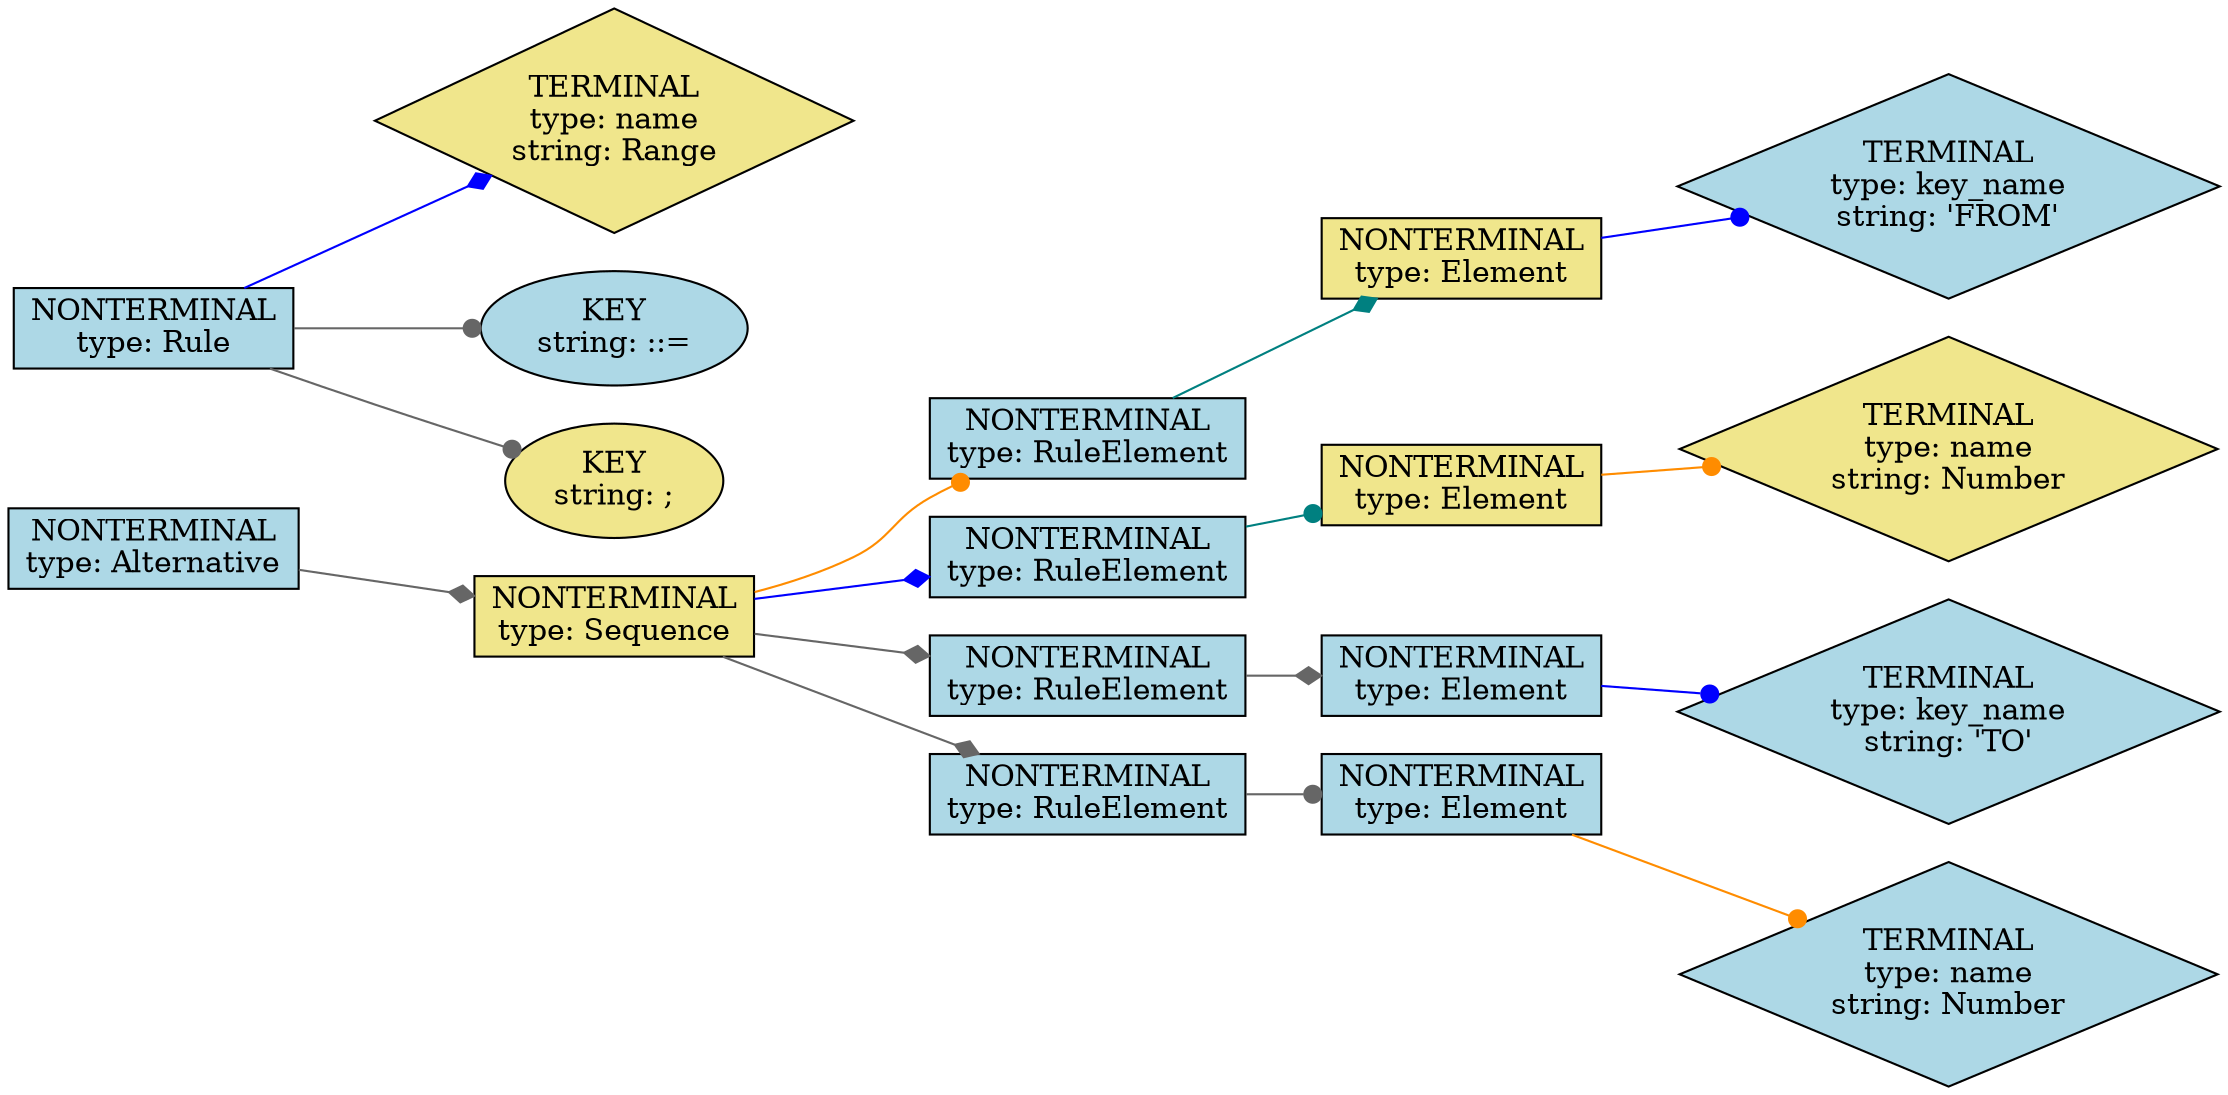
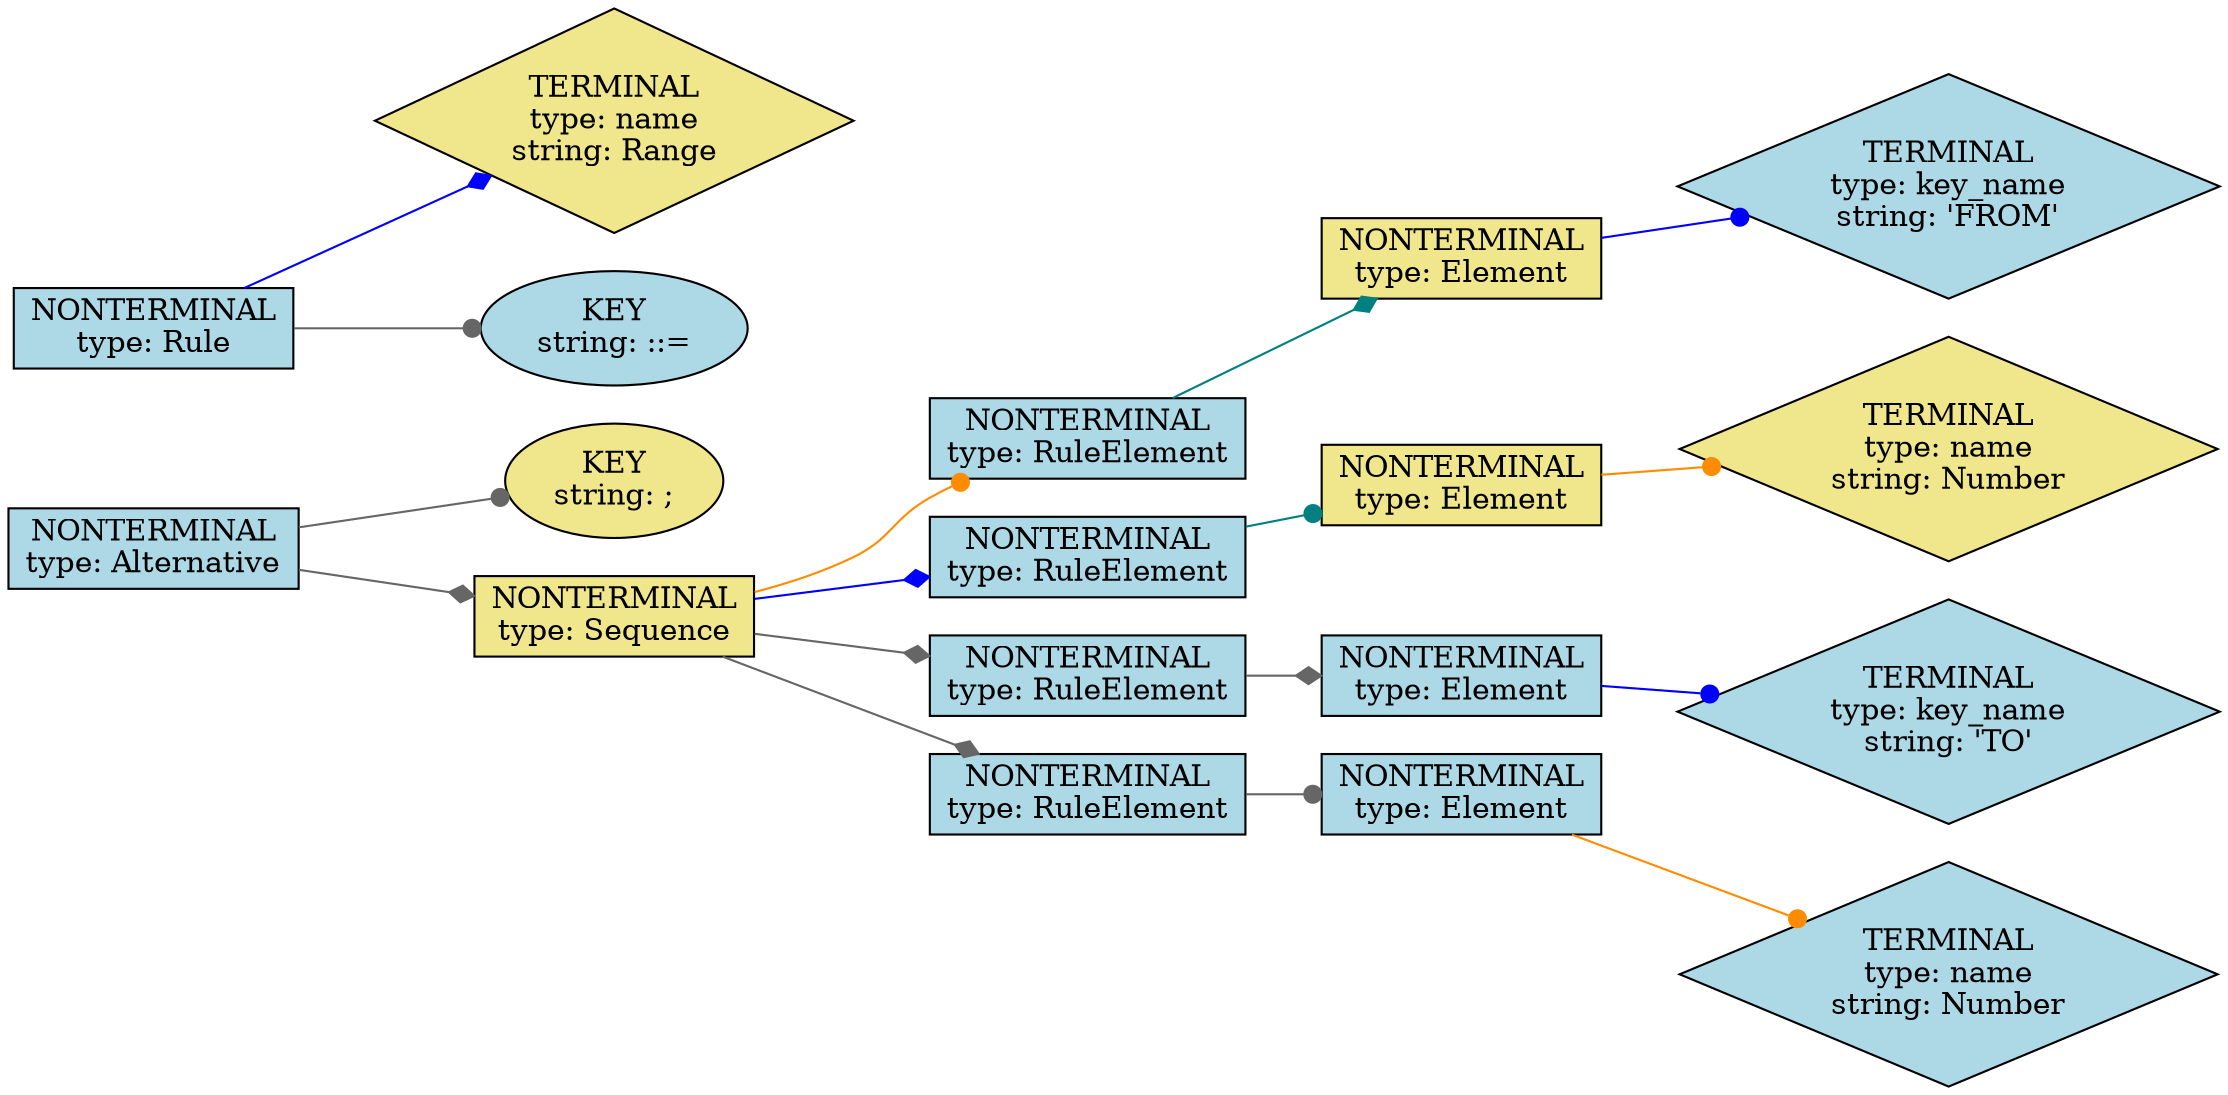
edge "NONTERMINAL type: Rule" -> "KEY string: ;": now "NONTERMINAL type: Alternative" -> "KEY string: ;"
